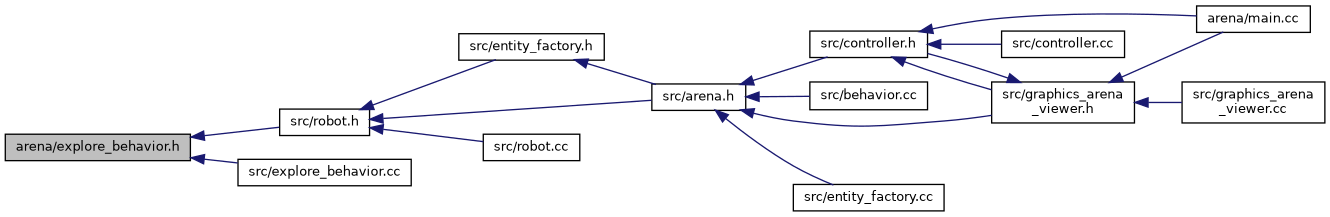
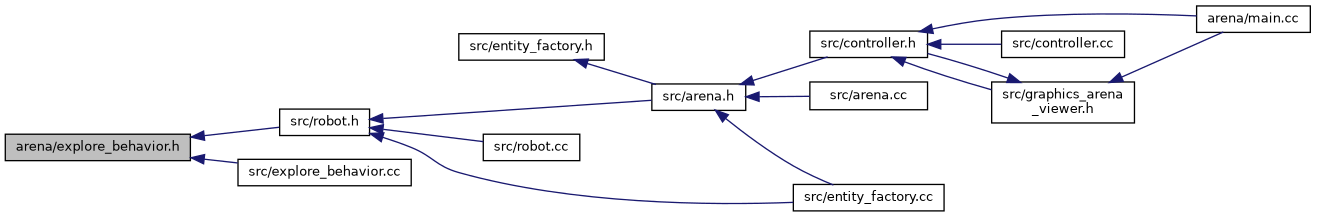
edge "src/entity_factory.h" -> "src/robot.h": now "src/entity_factory.cc" -> "src/robot.h"
node "src/behavior.cc": label "src/behavior.cc" -> "src/arena.cc"
node "src/graphics_arena _viewer.cc": removed
edge "src/graphics_arena _viewer.h" -> "src/arena.h": removed
